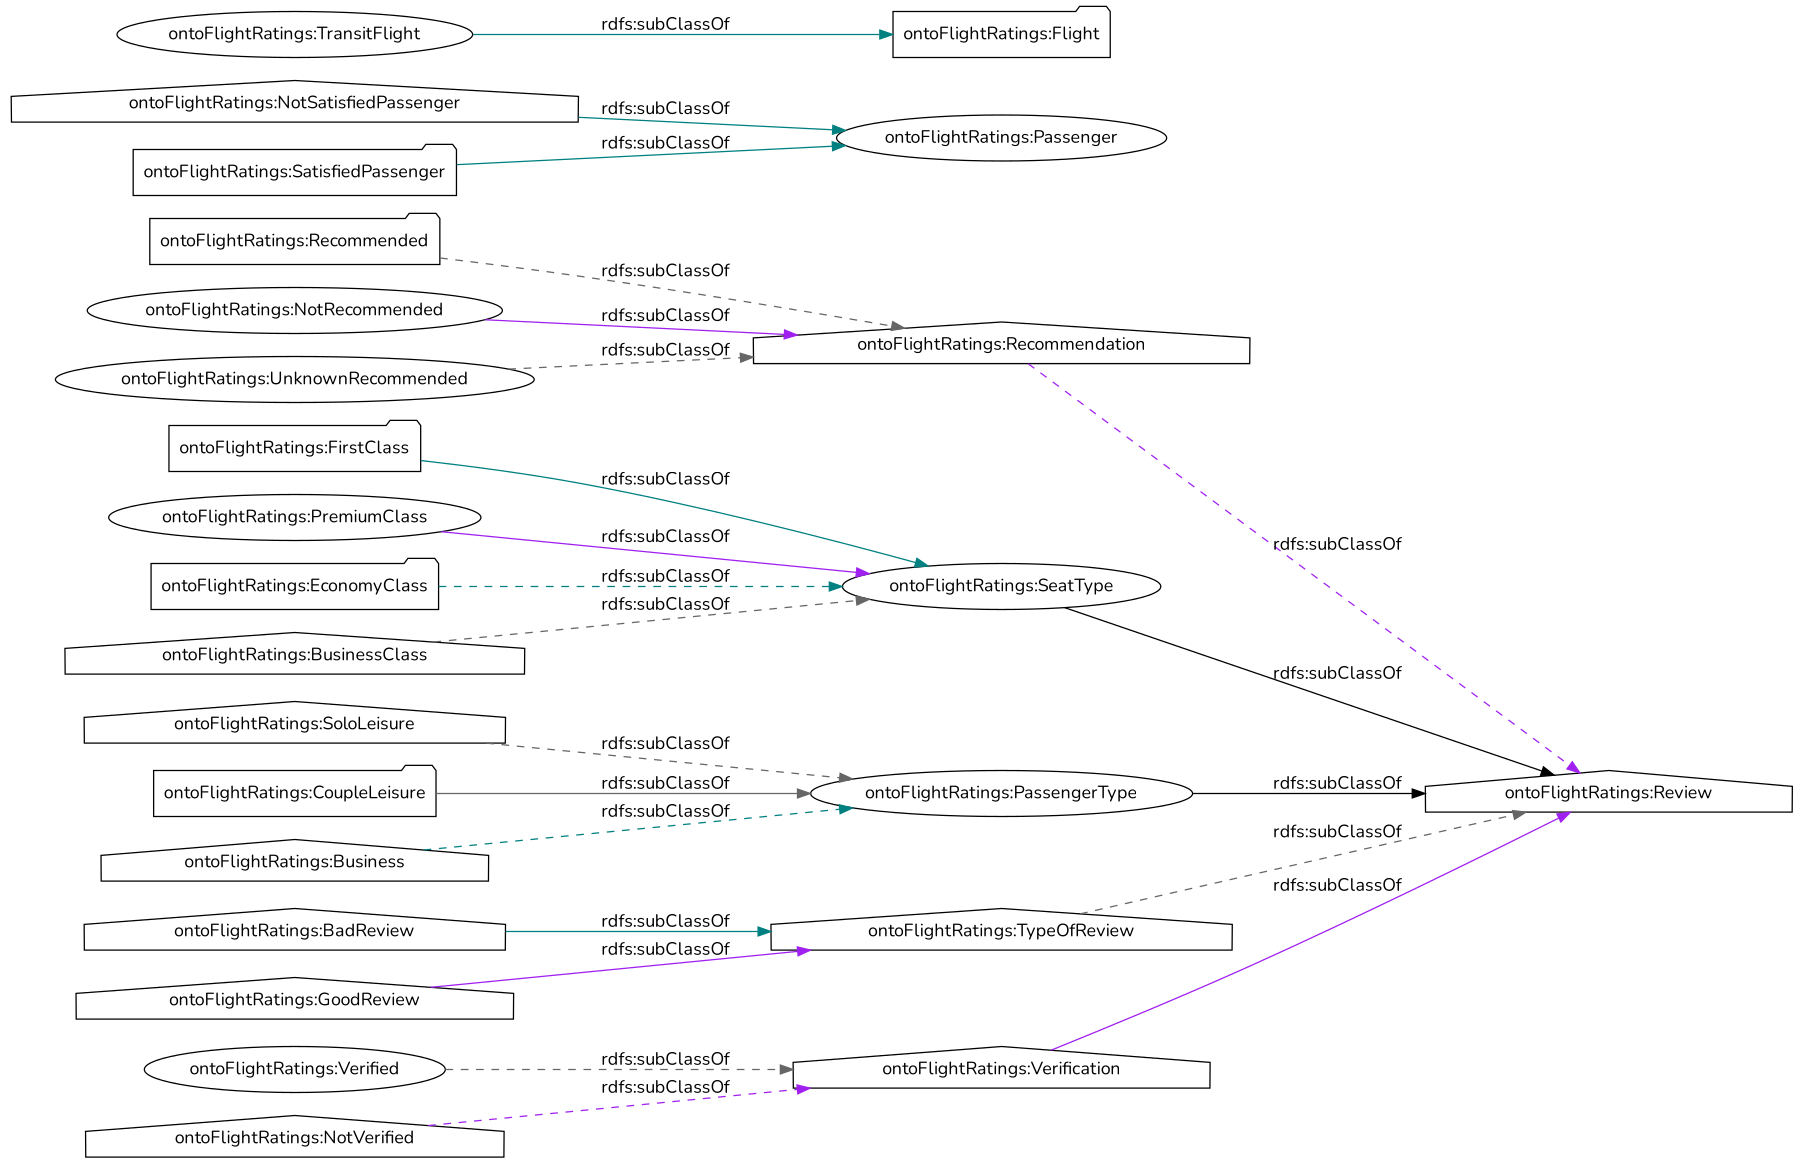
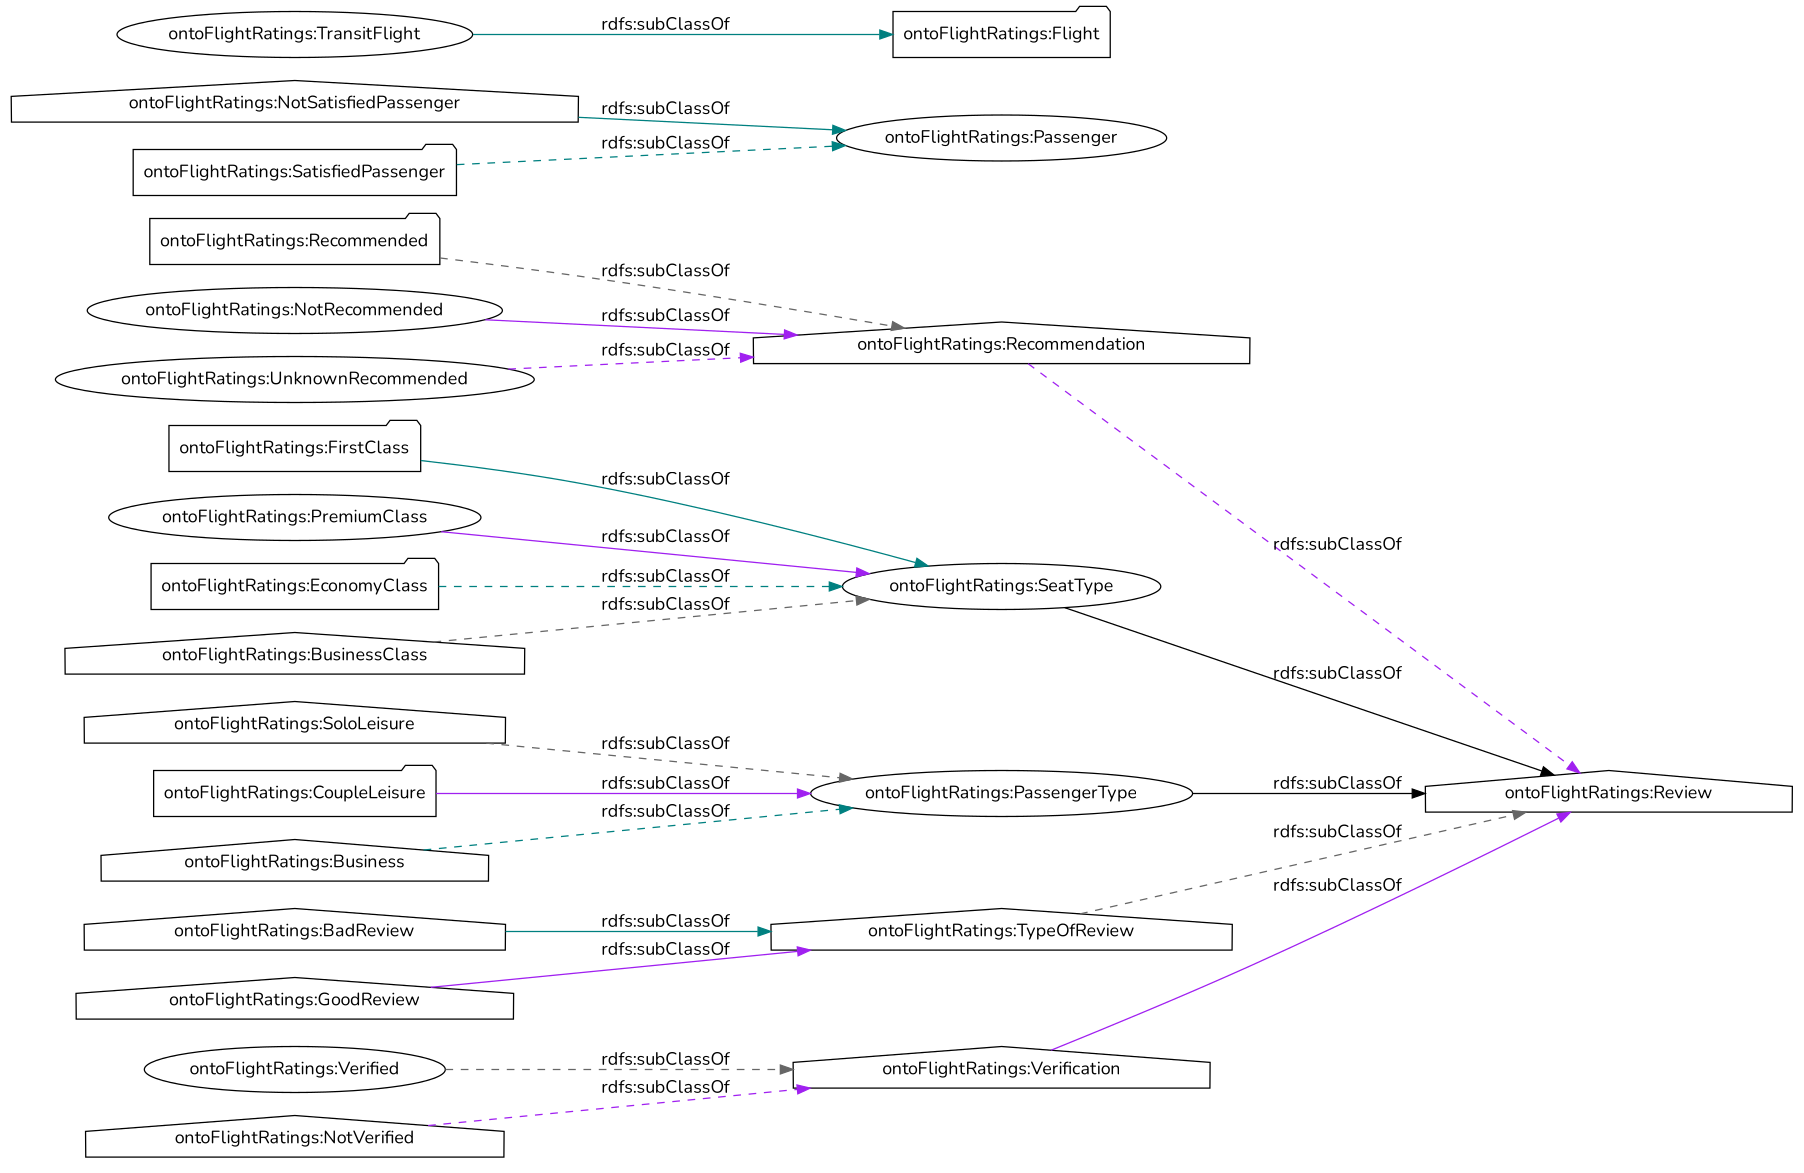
edge "ontoFlightRatings:SatisfiedPassenger" -> "ontoFlightRatings:Passenger": style solid -> dashed
edge "ontoFlightRatings:UnknownRecommended" -> "ontoFlightRatings:Recommendation": color gray40 -> purple
edge "ontoFlightRatings:CoupleLeisure" -> "ontoFlightRatings:PassengerType": color gray40 -> purple
